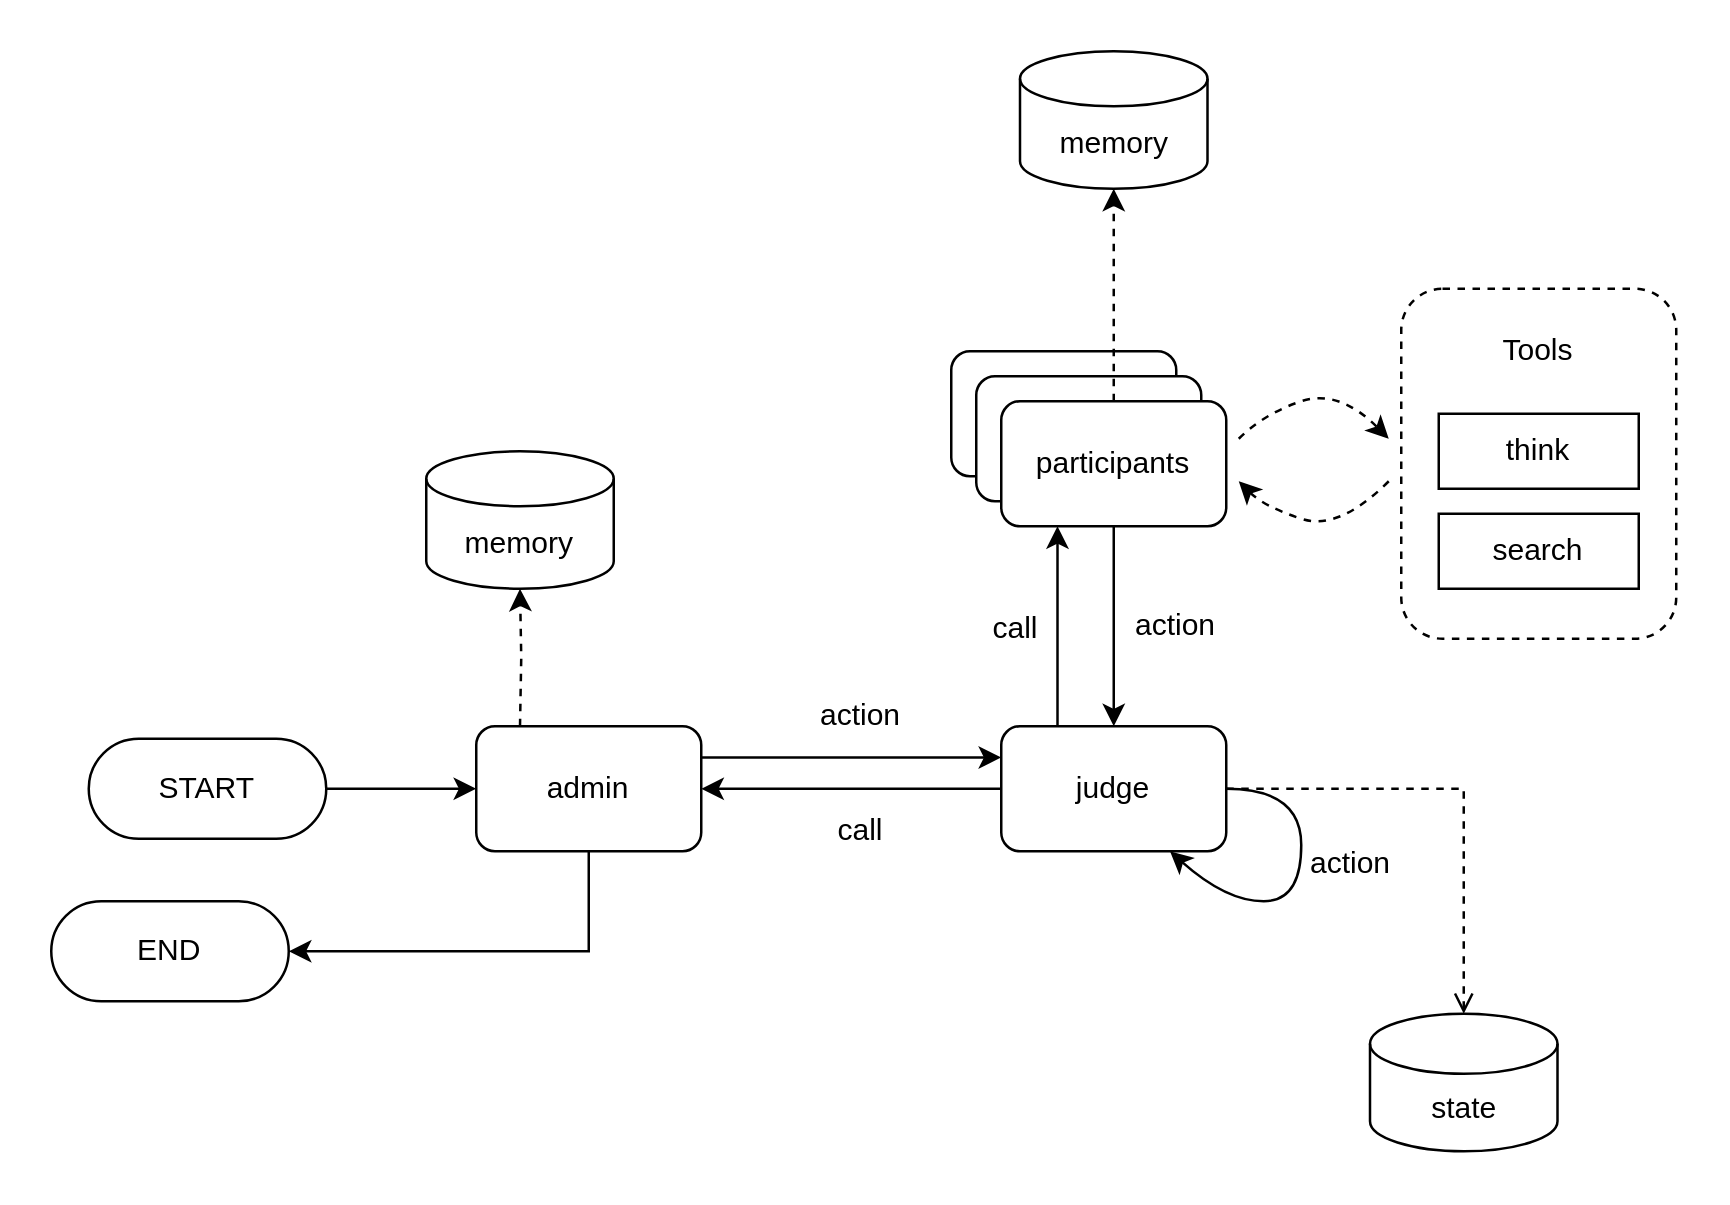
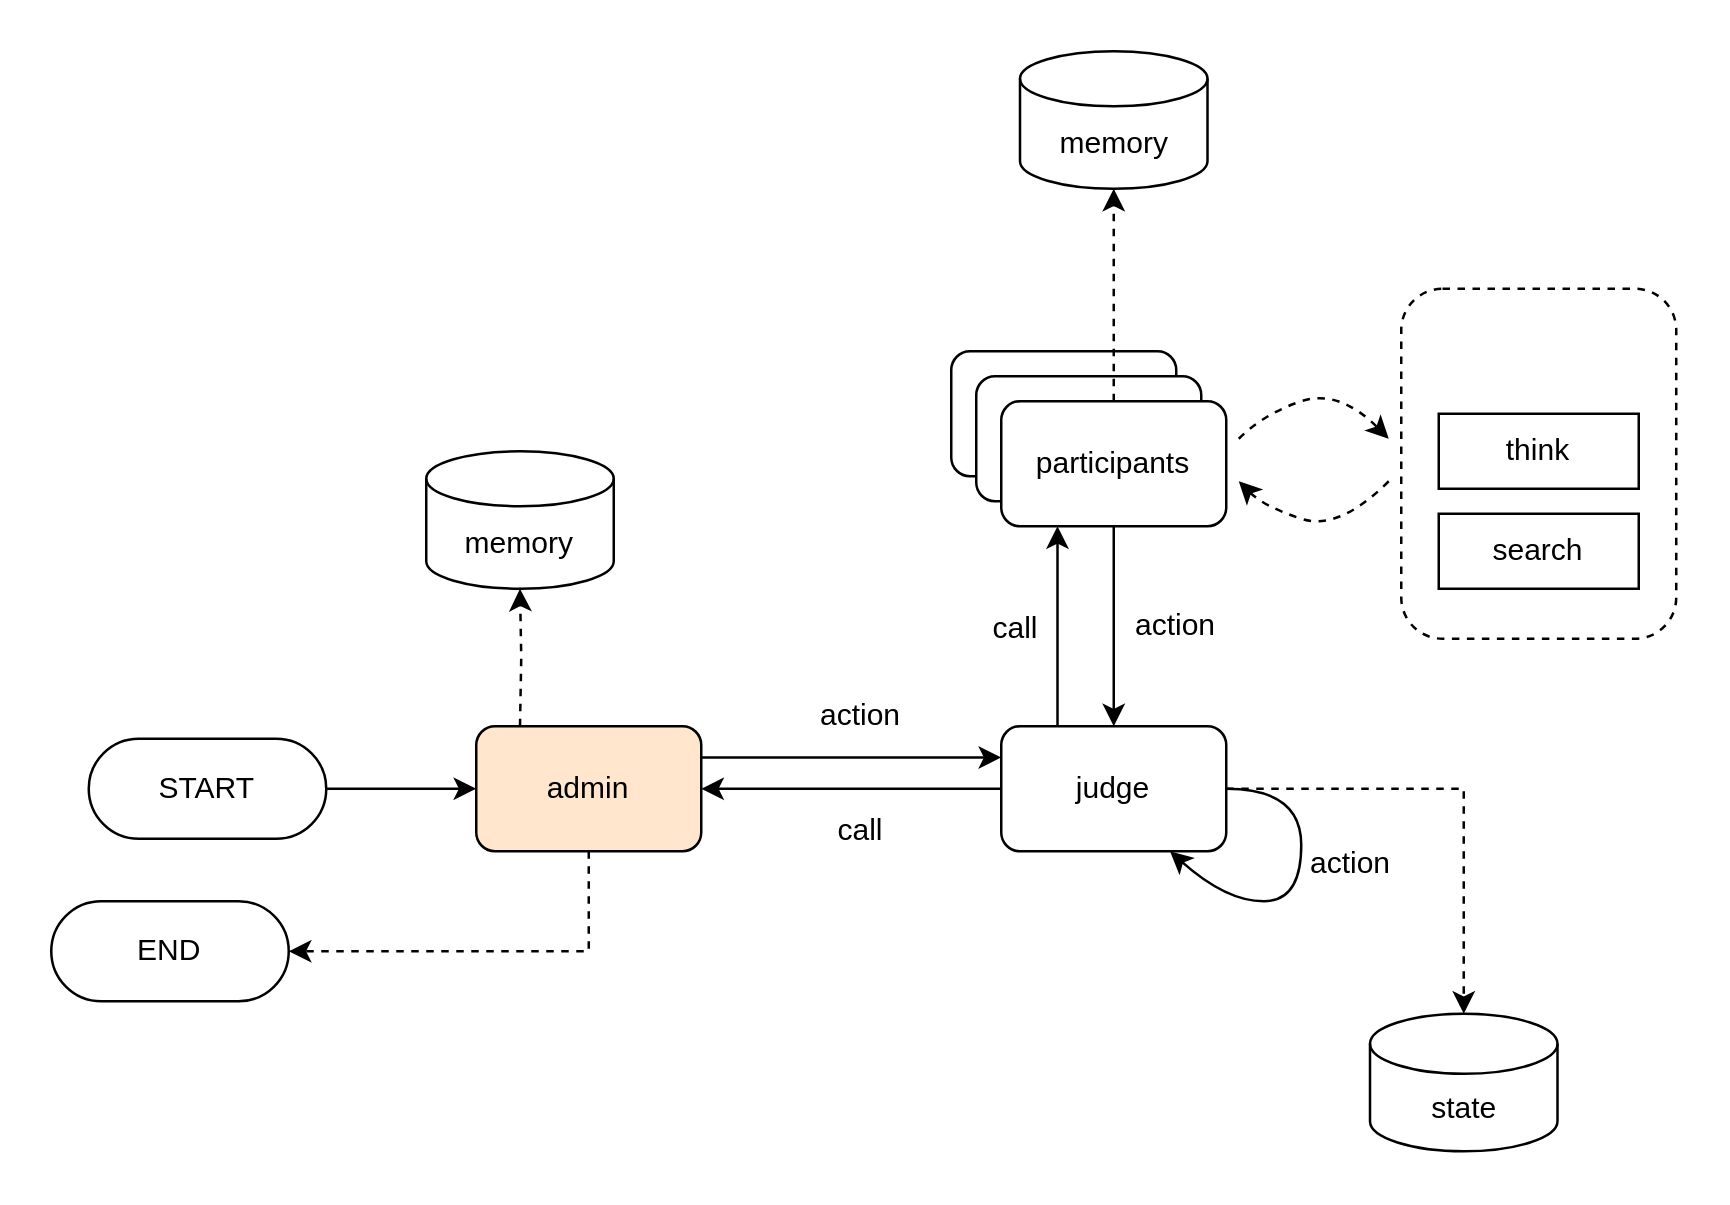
node "Tools": removed
node "admin": fillcolor #ffffff -> #ffe6cc
edge "admin" -> "END": style solid -> dashed
edge "judge" -> "state": arrowhead open -> classic
